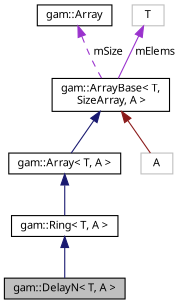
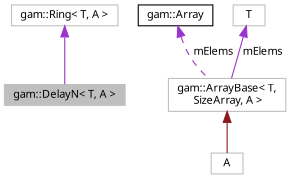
edge "gam::ArrayBase< T, SizeArray, A >" -> "gam::Array": label " mSize" -> " mElems"
node "gam::ArrayBase< T, SizeArray, A >": color black -> grey75
node "gam::Array< T, A >": removed
node "gam::Ring< T, A >": color black -> grey75
edge "gam::DelayN< T, A >" -> "gam::Ring< T, A >": color midnightblue -> darkorchid3
node "gam::DelayN< T, A >": color black -> grey75
